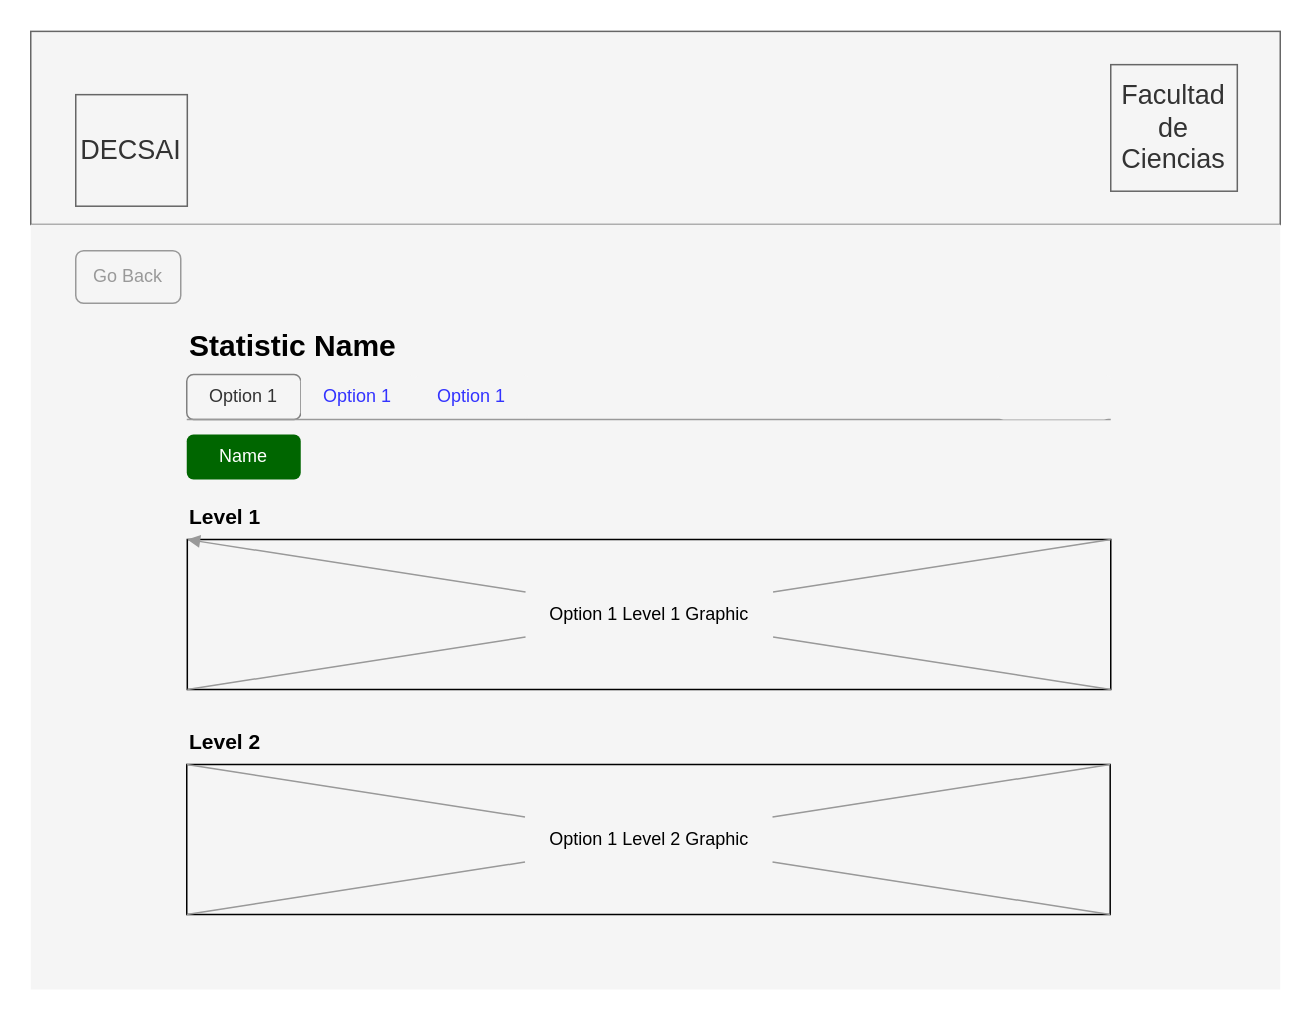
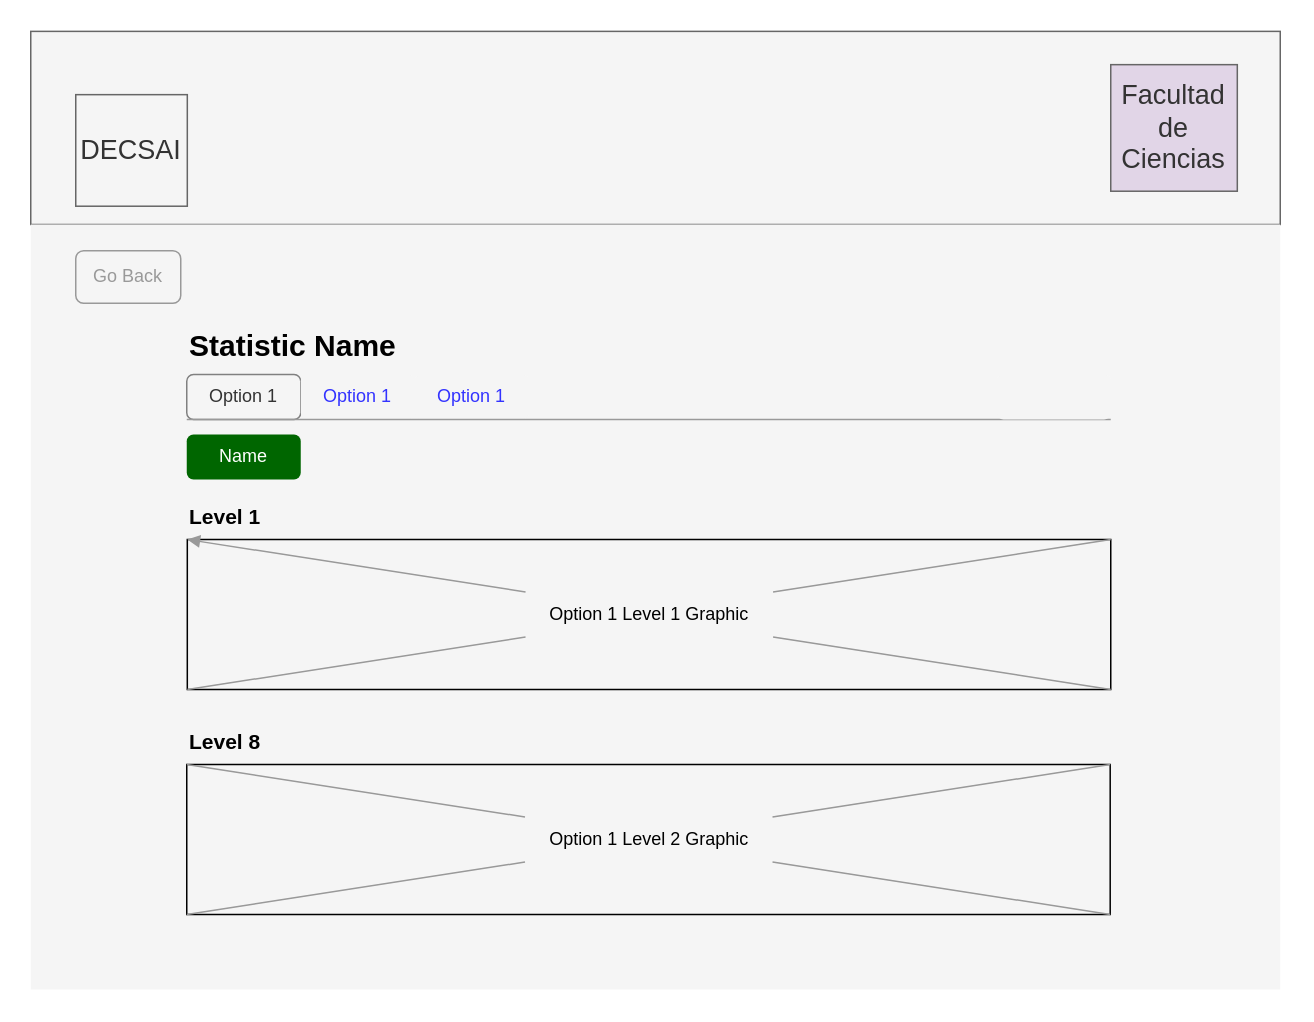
node "Facultad de Ciencias": fillcolor #f5f5f5 -> #e1d5e7
node "Level 2": label "Level 2" -> "Level 8"
